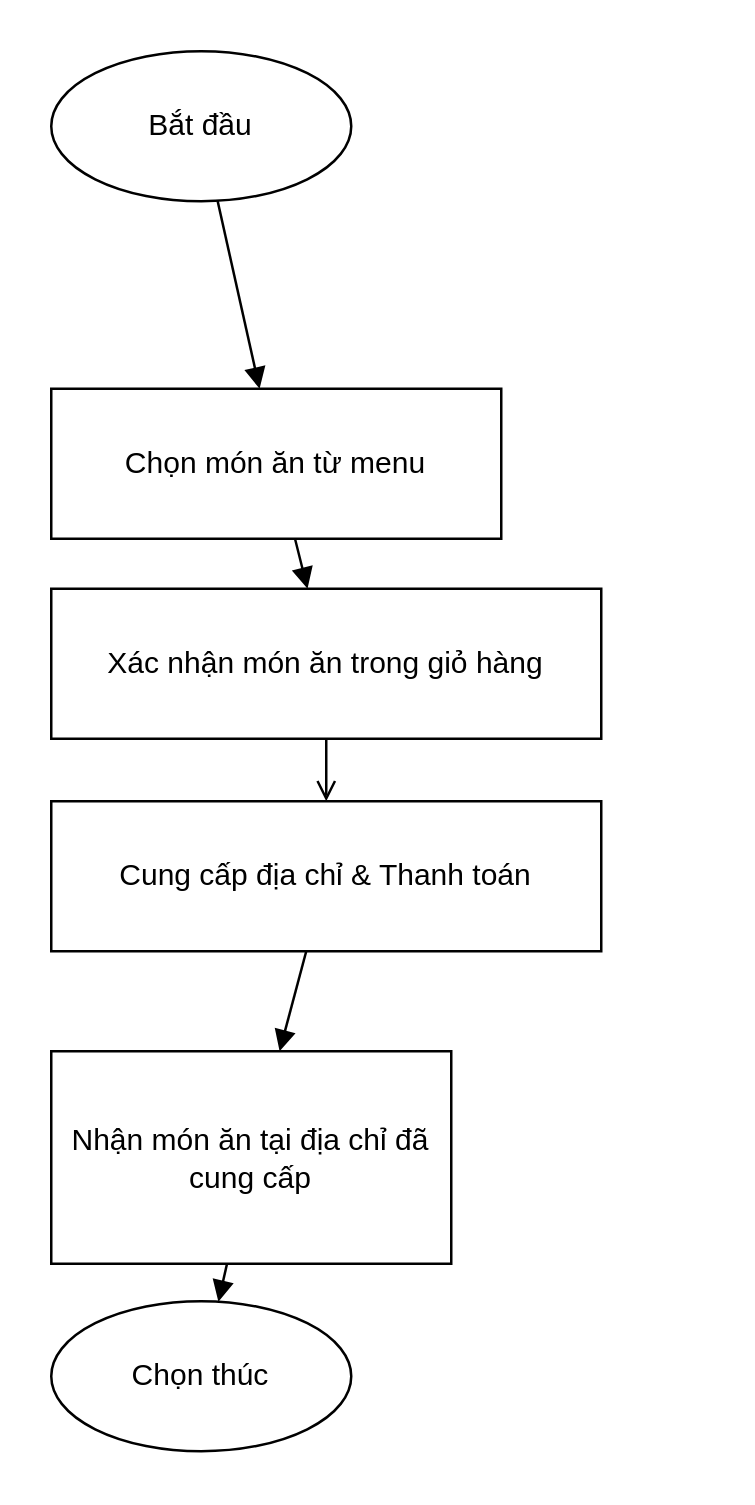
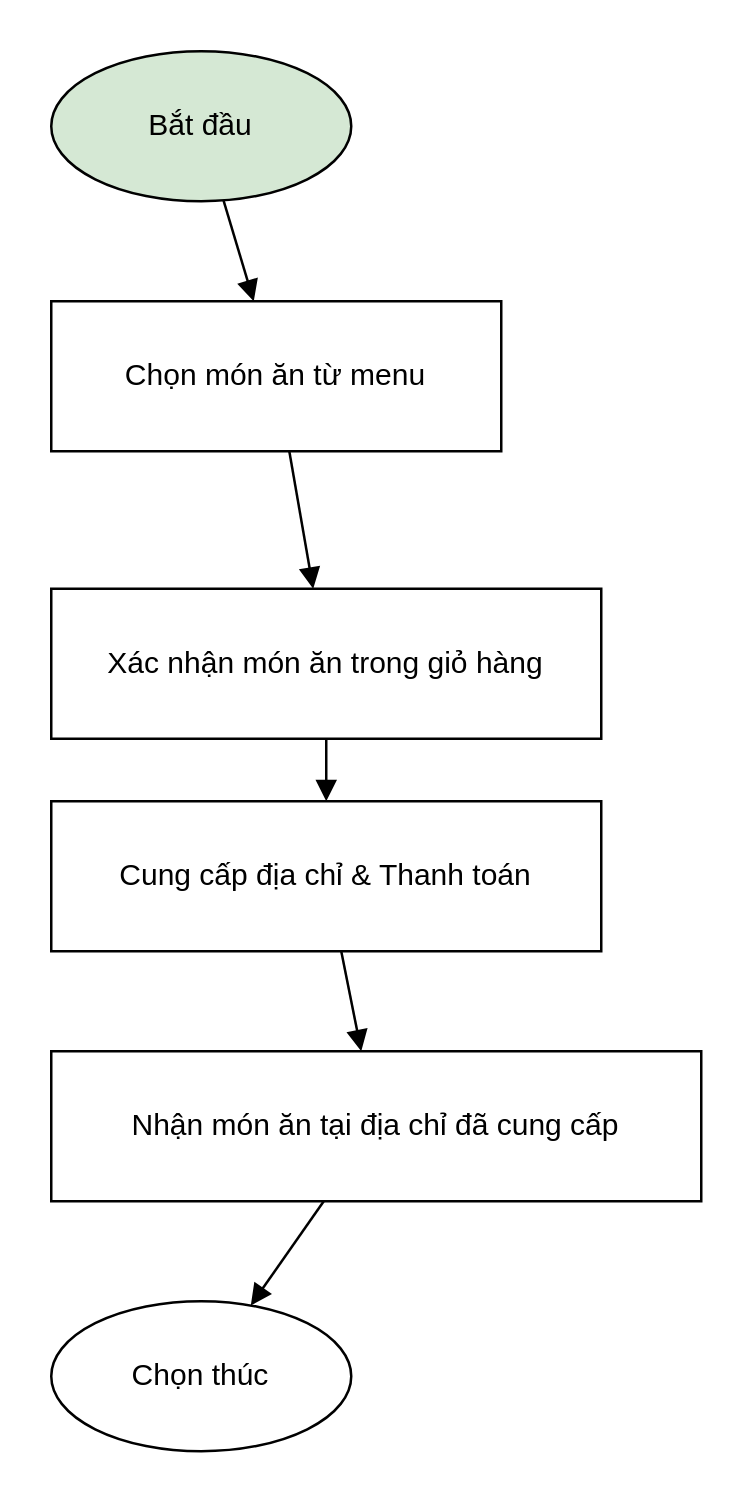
node "Bắt đầu": fillcolor #ffffff -> #d5e8d4
node "Chọn món ăn từ menu": moved (276, 464) -> (276, 376)
edge "Xác nhận món ăn trong giỏ hàng" -> "Cung cấp địa chỉ & Thanh toán": arrowhead open -> block
node "Nhận món ăn tại địa chỉ đã cung cấp": size 400x213 -> 650x150
